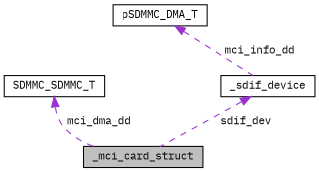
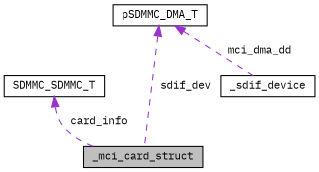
edge "_sdif_device" -> "pSDMMC_DMA_T": label " mci_info_dd" -> " mci_dma_dd"
edge "_mci_card_struct" -> "SDMMC_SDMMC_T": label " mci_dma_dd" -> " card_info"
edge "_mci_card_struct" -> "_sdif_device": now "_mci_card_struct" -> "pSDMMC_DMA_T"
